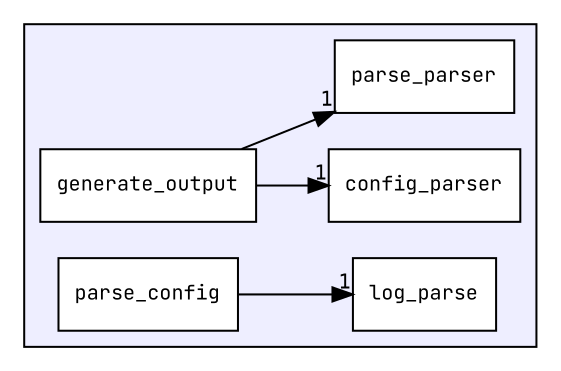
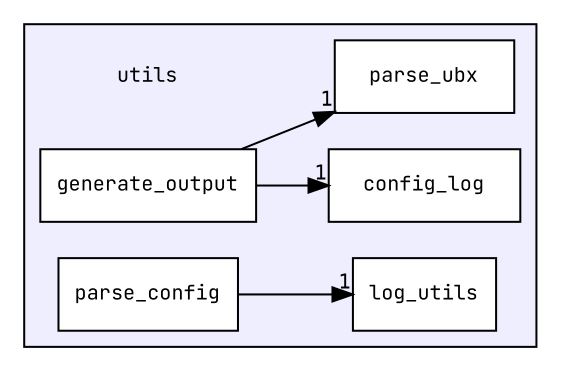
node "utils": added
node "parse_parser": label "parse_parser" -> "parse_ubx"
node "config_parser": label "config_parser" -> "config_log"
node "log_parse": label "log_parse" -> "log_utils"
